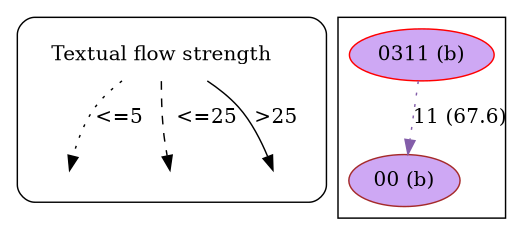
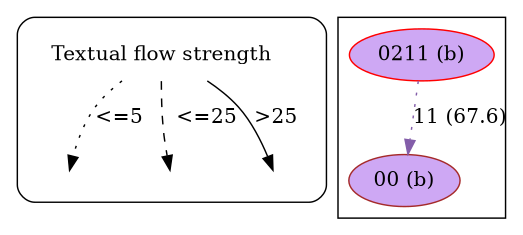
node "0311 (b)": label "0311 (b)" -> "0211 (b)"
